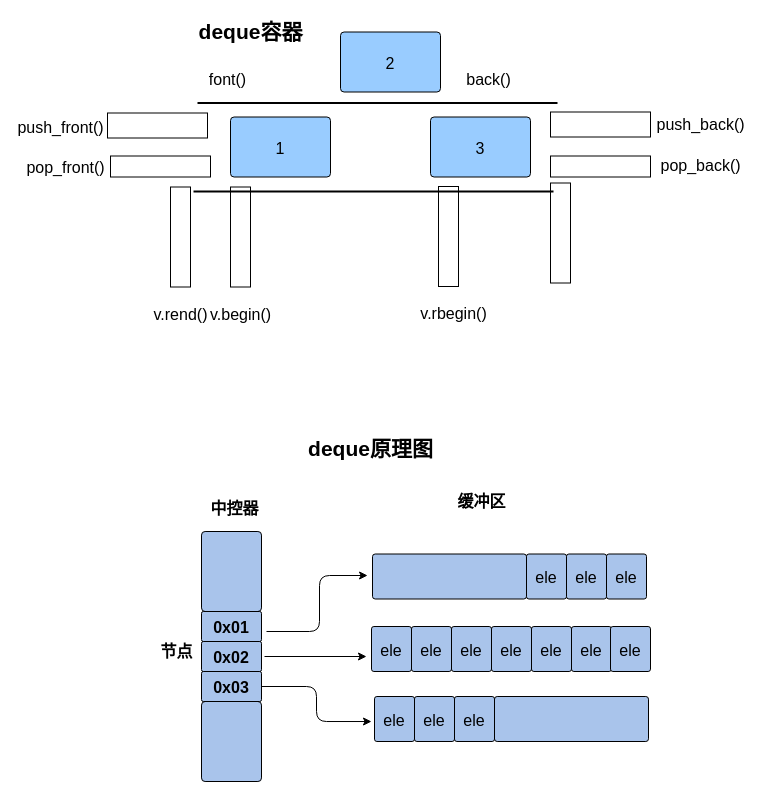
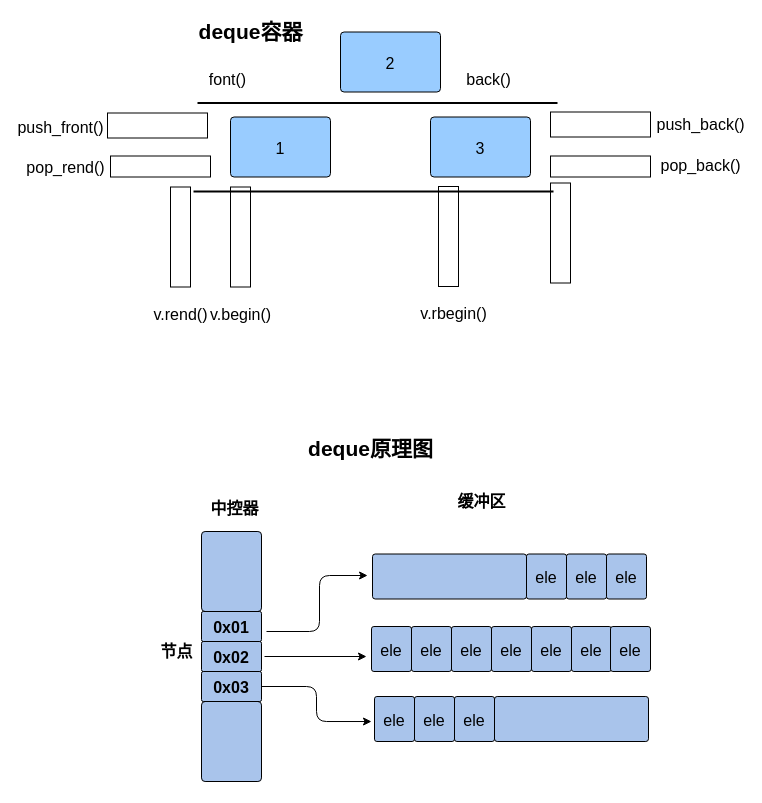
node "pop_front()": label "pop_front()" -> "pop_rend()"
